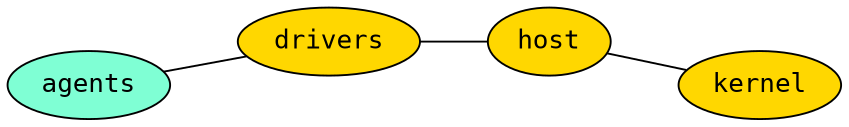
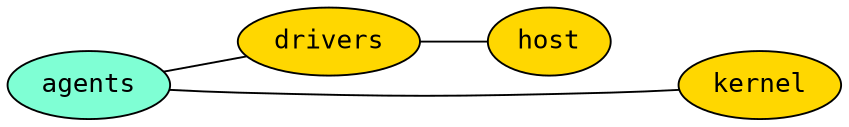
edge "host" -- "kernel": now "agents" -- "kernel"
